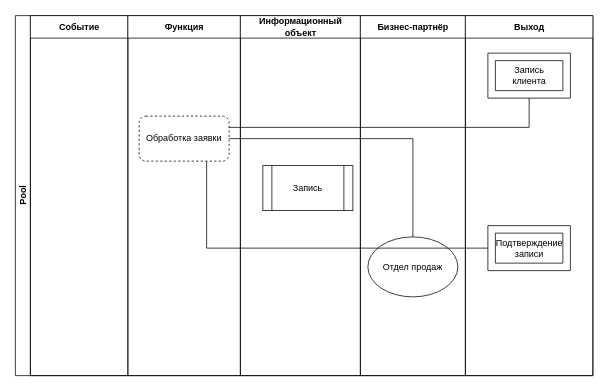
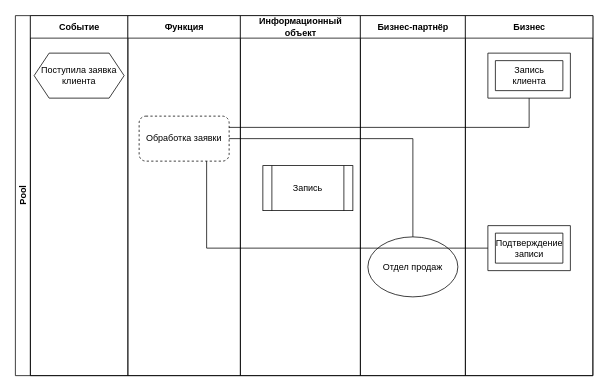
node "Выход": label "Выход" -> "Бизнес"
node "Поступила заявка клиента": added
